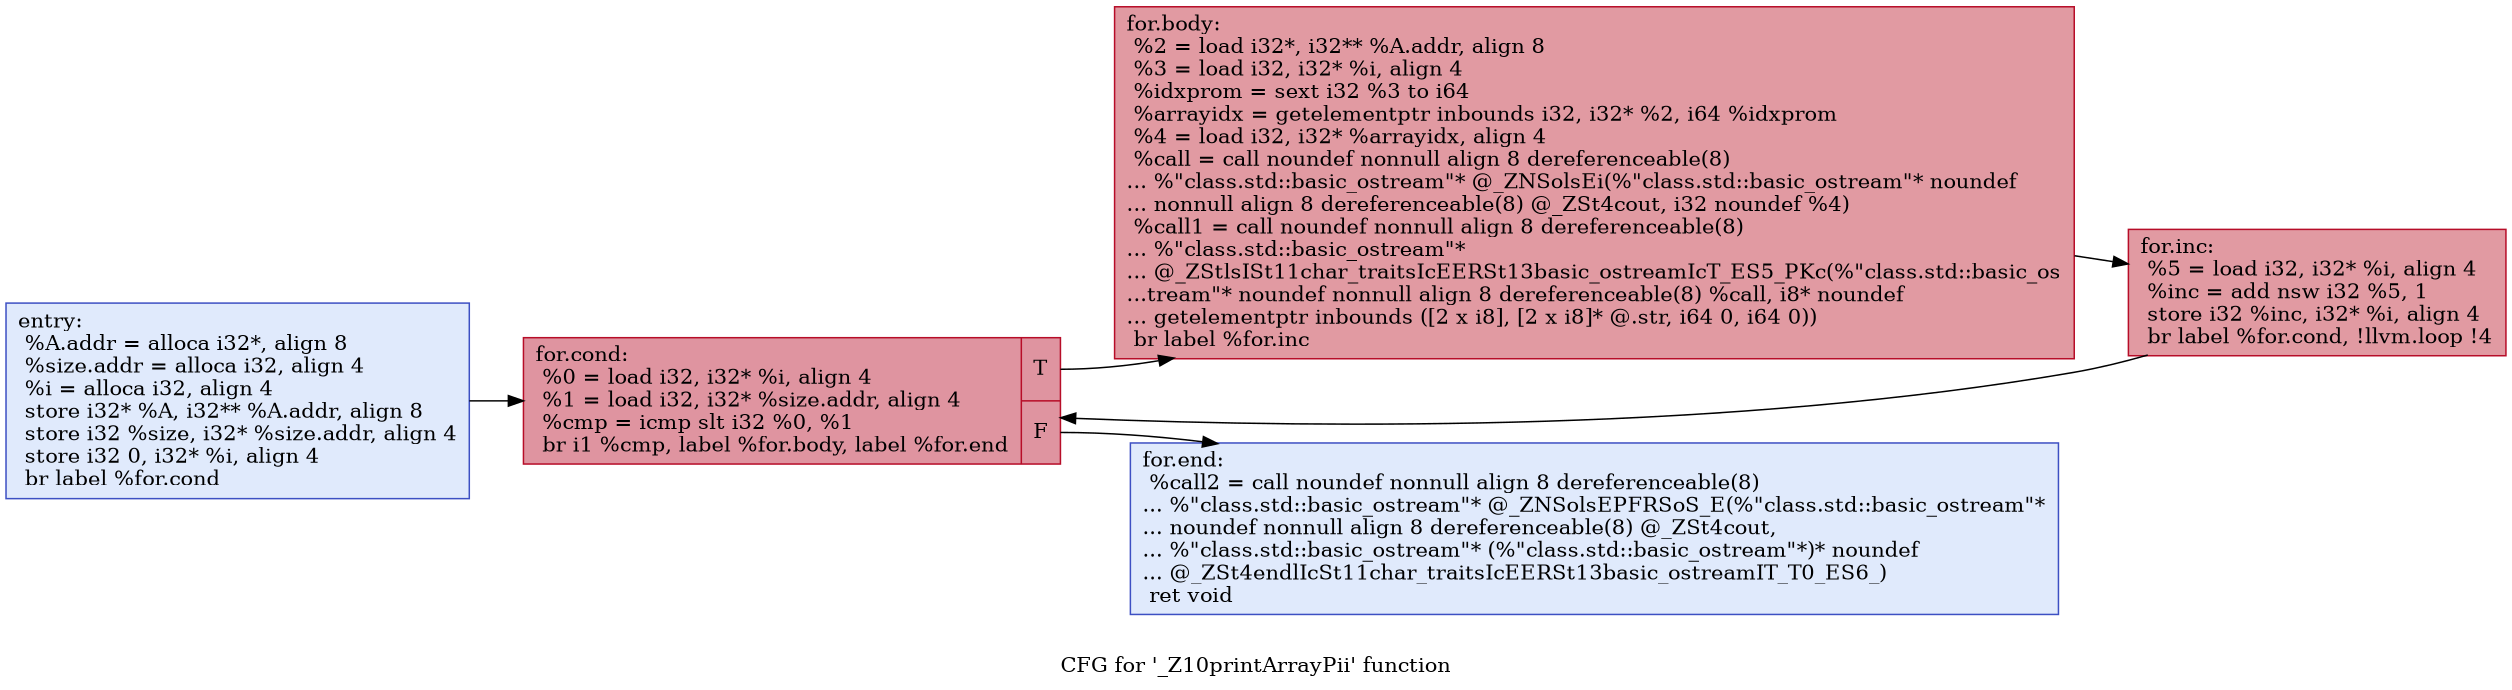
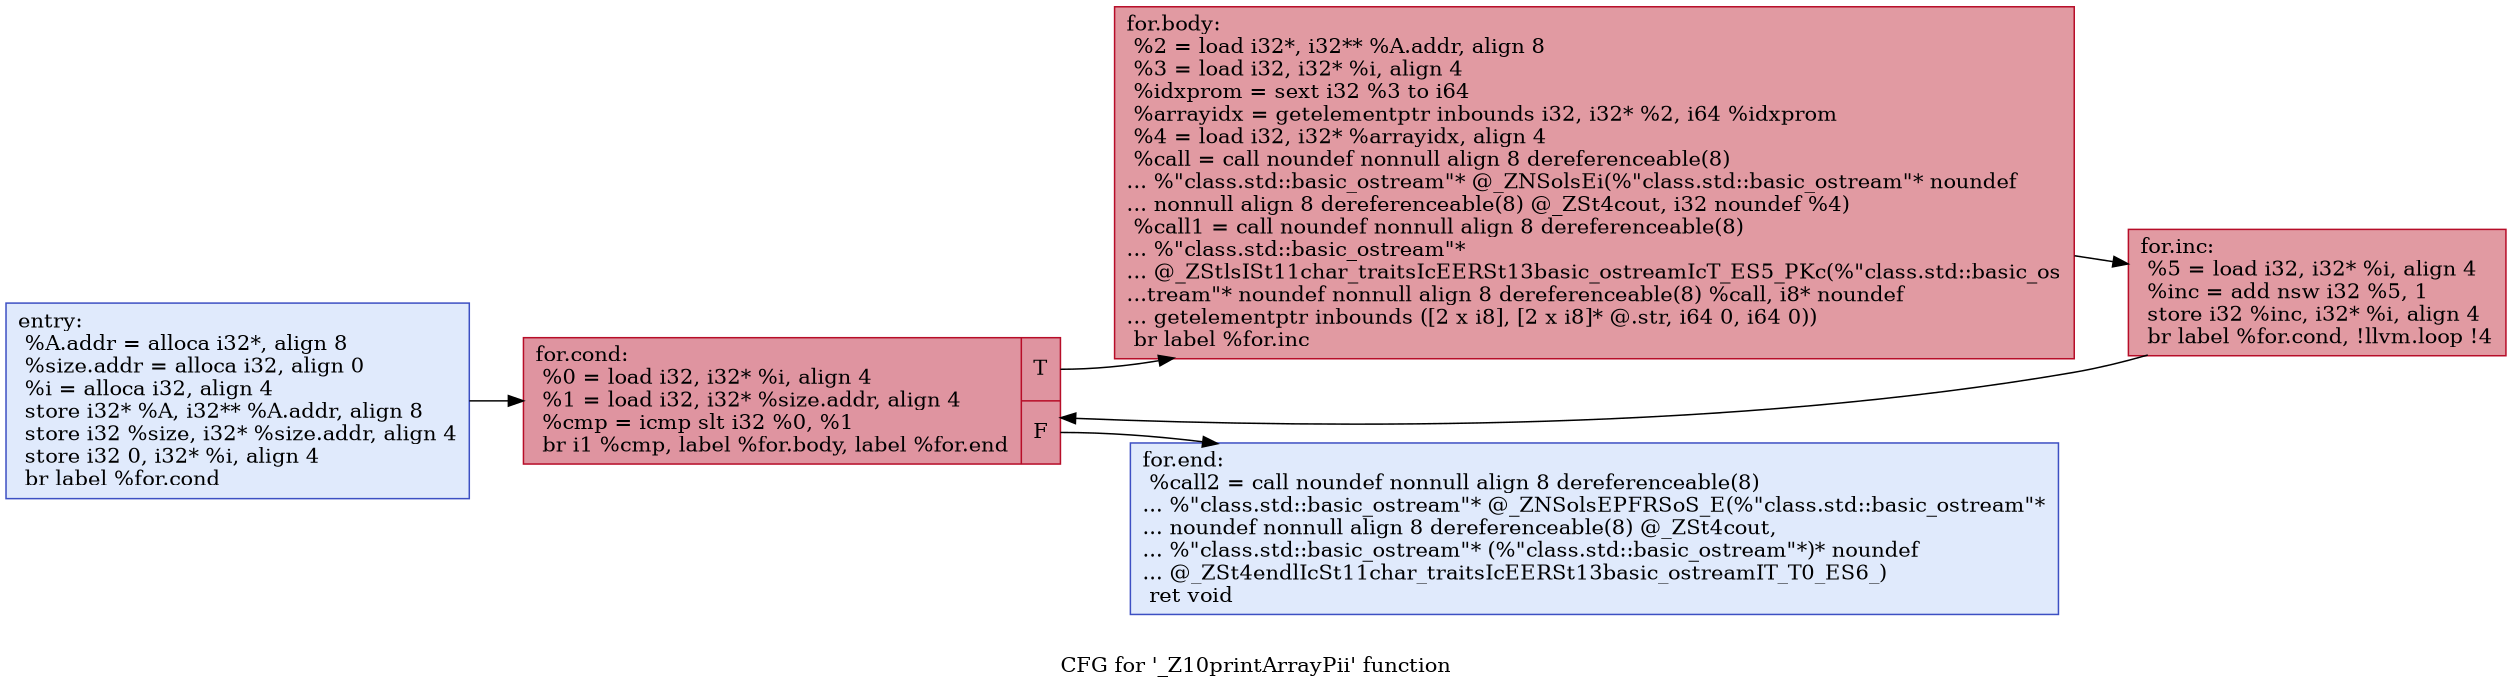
node "entry:": text "%size.addr = alloca i32, align 4" -> "%size.addr = alloca i32, align 0"
